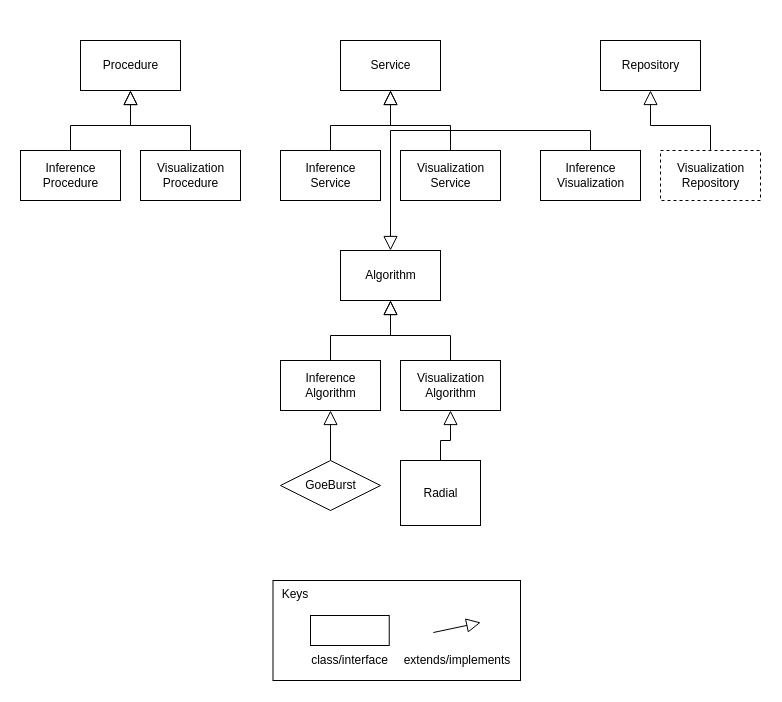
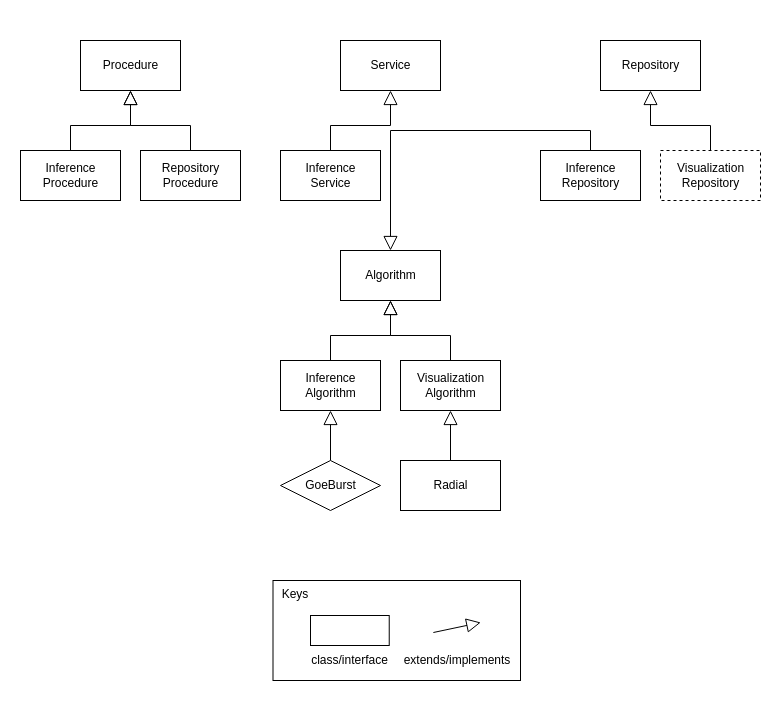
edge "Visualization Service" -> "Service": removed
node "Visualization Procedure": label "Visualization Procedure" -> "Repository Procedure"
node "Visualization Service": removed
node "Inference Visualization": label "Inference Visualization" -> "Inference Repository"
node "Radial": size 80x65 -> 100x50
